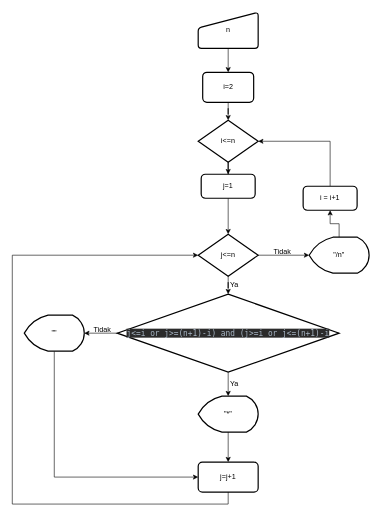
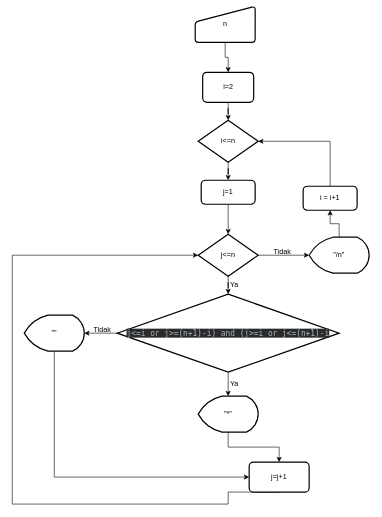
node "n": moved (228, 30) -> (225, 24)
node "j=1": moved (228, 186) -> (228, 192)
node "j=j+1": moved (228, 477) -> (279, 477)
